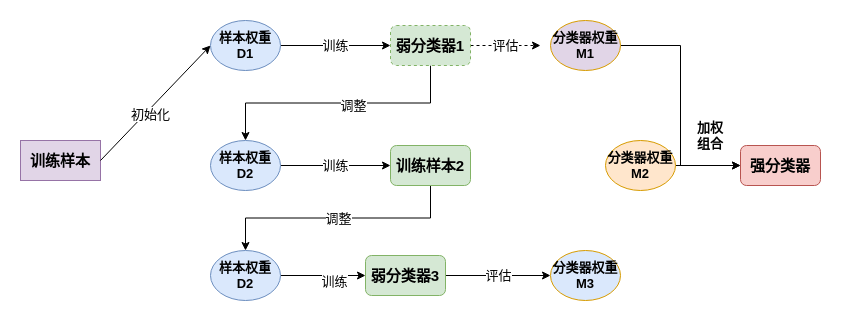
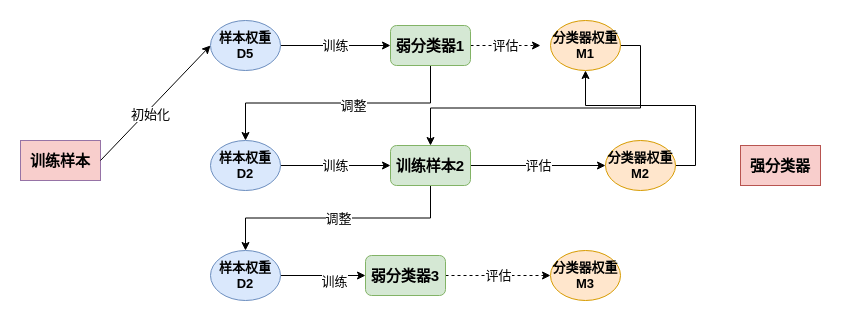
node "样本权重D1": label "样本权重D1" -> "样本权重D5"
node "弱分类器1": style dashed -> solid
node "分类器权重M1": fillcolor #e1d5e7 -> #ffe6cc
edge "分类器权重M1" -> "强分类器": now "分类器权重M1" -> "训练样本2"
node "加权组合": removed
node "训练样本": fillcolor #e1d5e7 -> #f8cecc
edge "训练样本2" -> "分类器权重M2": added, label "评估"
edge "分类器权重M2" -> "强分类器": now "分类器权重M2" -> "分类器权重M1"
node "强分类器": shape rounded rectangle -> rectangle
edge "弱分类器3" -> "分类器权重M3": style solid -> dashed
node "分类器权重M3": fillcolor #dae8fc -> #ffe6cc
